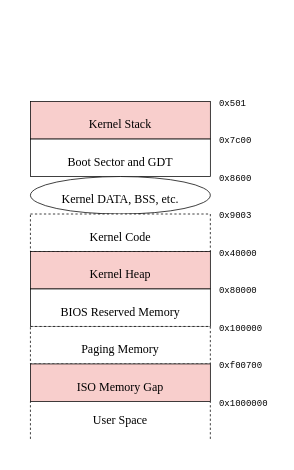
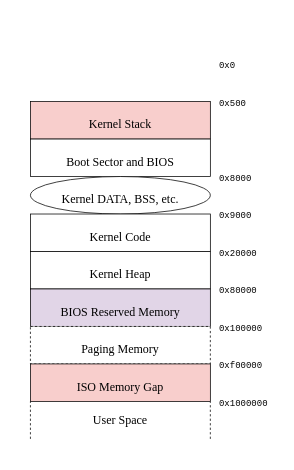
node "0x0": added
node "0x501": label "0x501" -> "0x500"
node "0x7c00": removed
node "Boot Sector and GDT": label "Boot Sector and GDT" -> "Boot Sector and BIOS"
node "0x8600": label "0x8600" -> "0x8000"
node "0x9003": label "0x9003" -> "0x9000"
node "Kernel Code": style dashed -> solid
node "0x40000": label "0x40000" -> "0x20000"
node "Kernel Heap": fillcolor #f8cecc -> #ffffff
node "BIOS Reserved Memory": fillcolor #ffffff -> #e1d5e7
node "0xf00700": label "0xf00700" -> "0xf00000"
